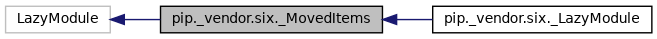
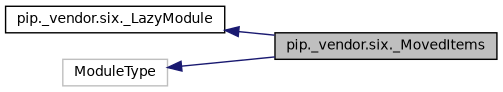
node "LazyModule": label "LazyModule" -> "ModuleType"
edge "pip._vendor.six._LazyModule" -> "pip._vendor.six._MovedItems": reversed
